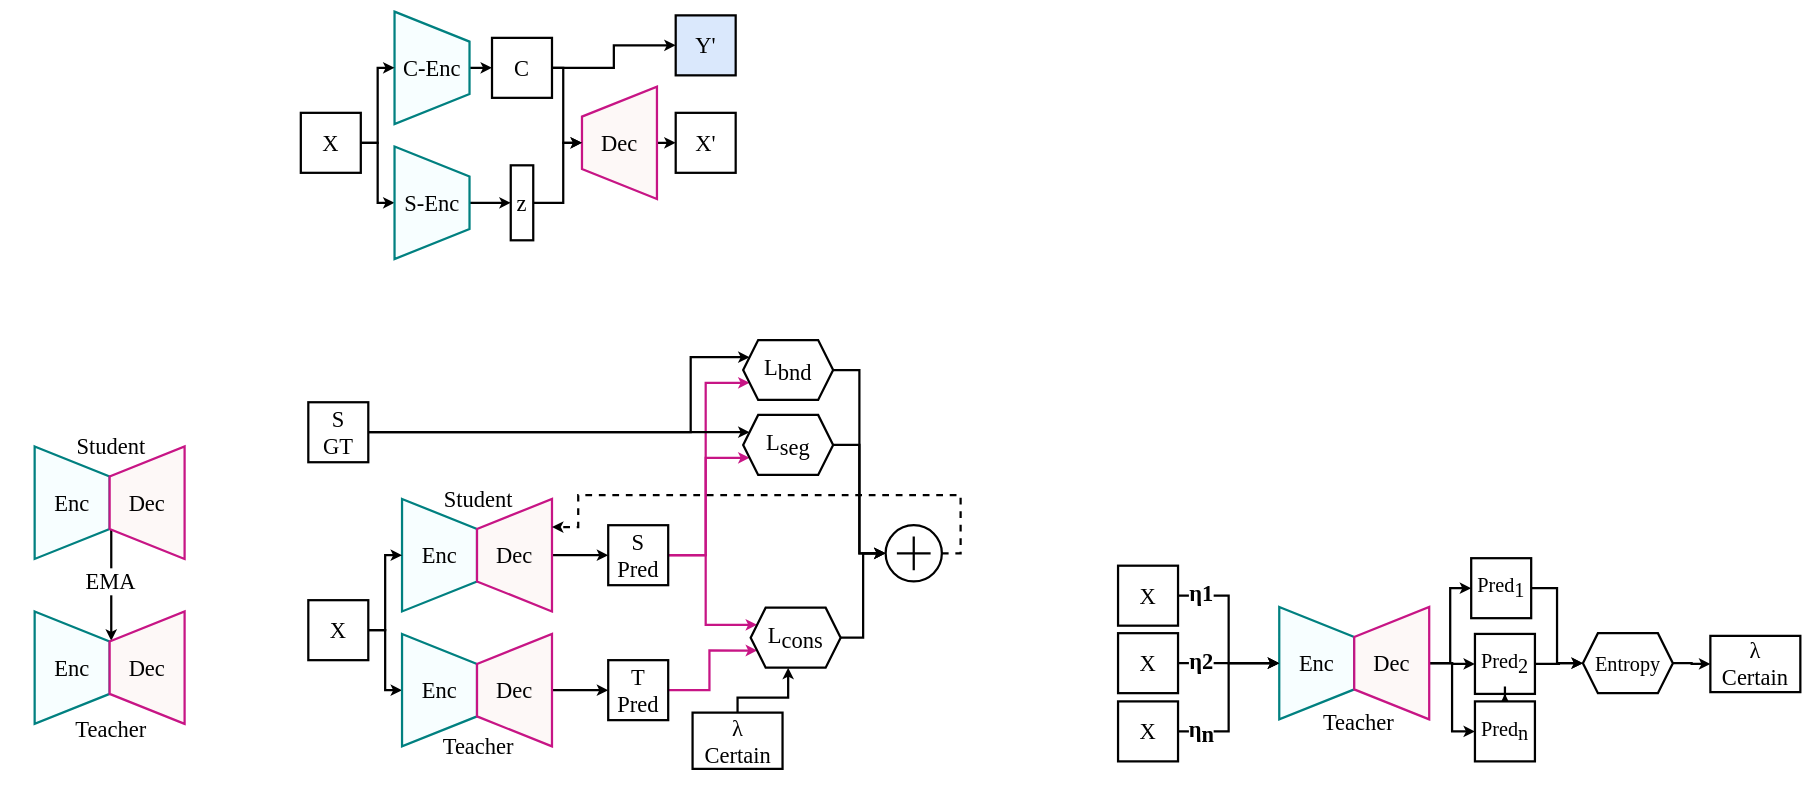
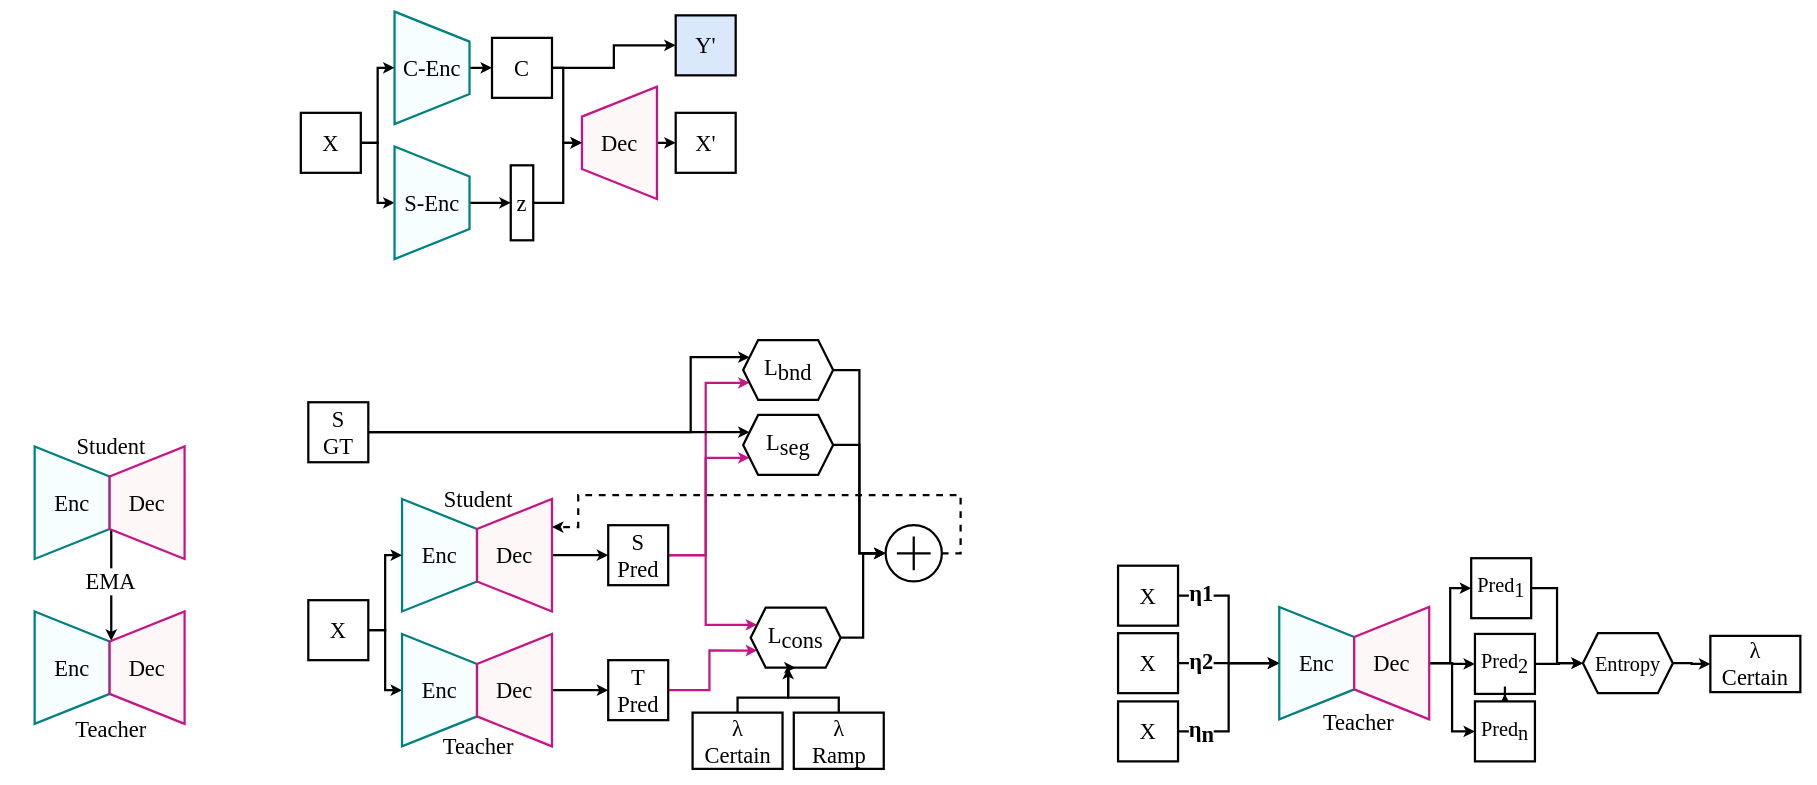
edge "λRamp" -> "Lcons": added
node "λRamp": added
